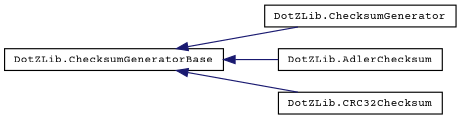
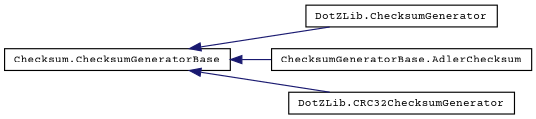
node "DotZLib.ChecksumGeneratorBase": label "DotZLib.ChecksumGeneratorBase" -> "Checksum.ChecksumGeneratorBase"
node "DotZLib.AdlerChecksum": label "DotZLib.AdlerChecksum" -> "ChecksumGeneratorBase.AdlerChecksum"
node "DotZLib.CRC32Checksum": label "DotZLib.CRC32Checksum" -> "DotZLib.CRC32ChecksumGenerator"
